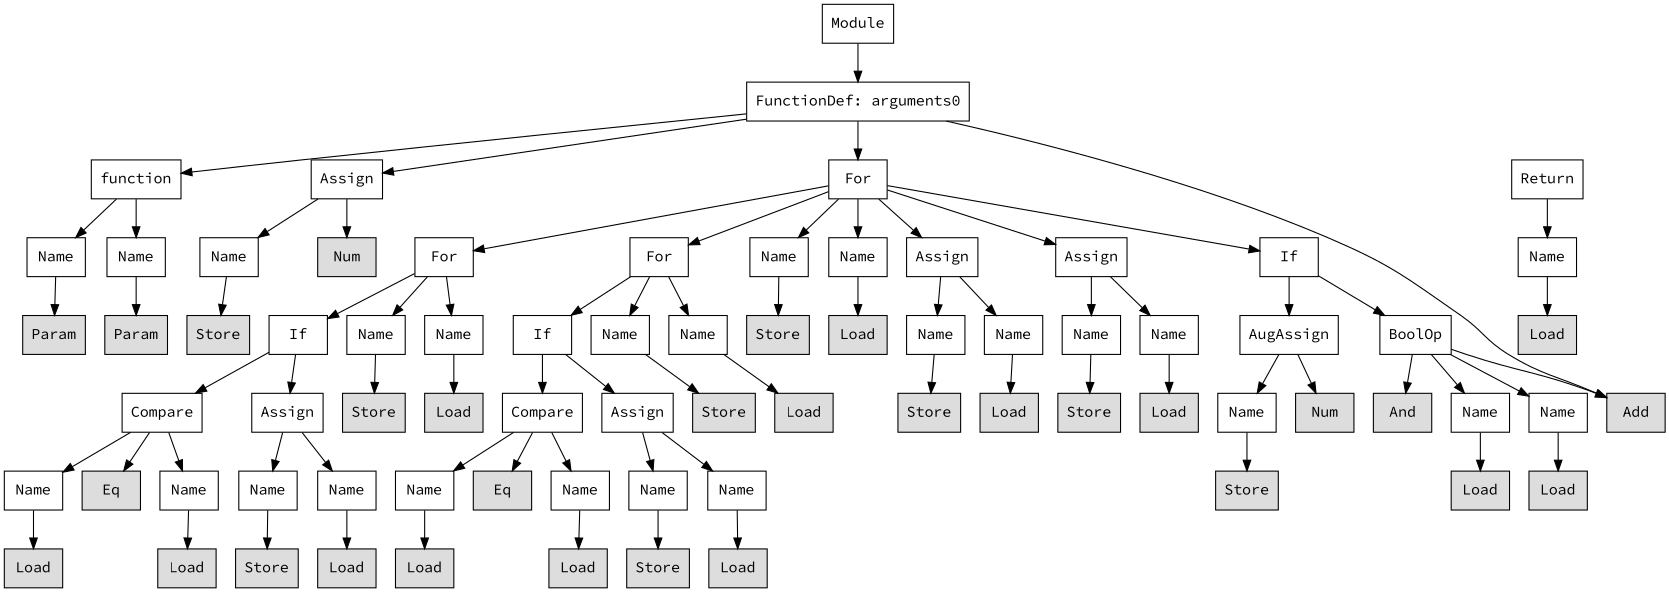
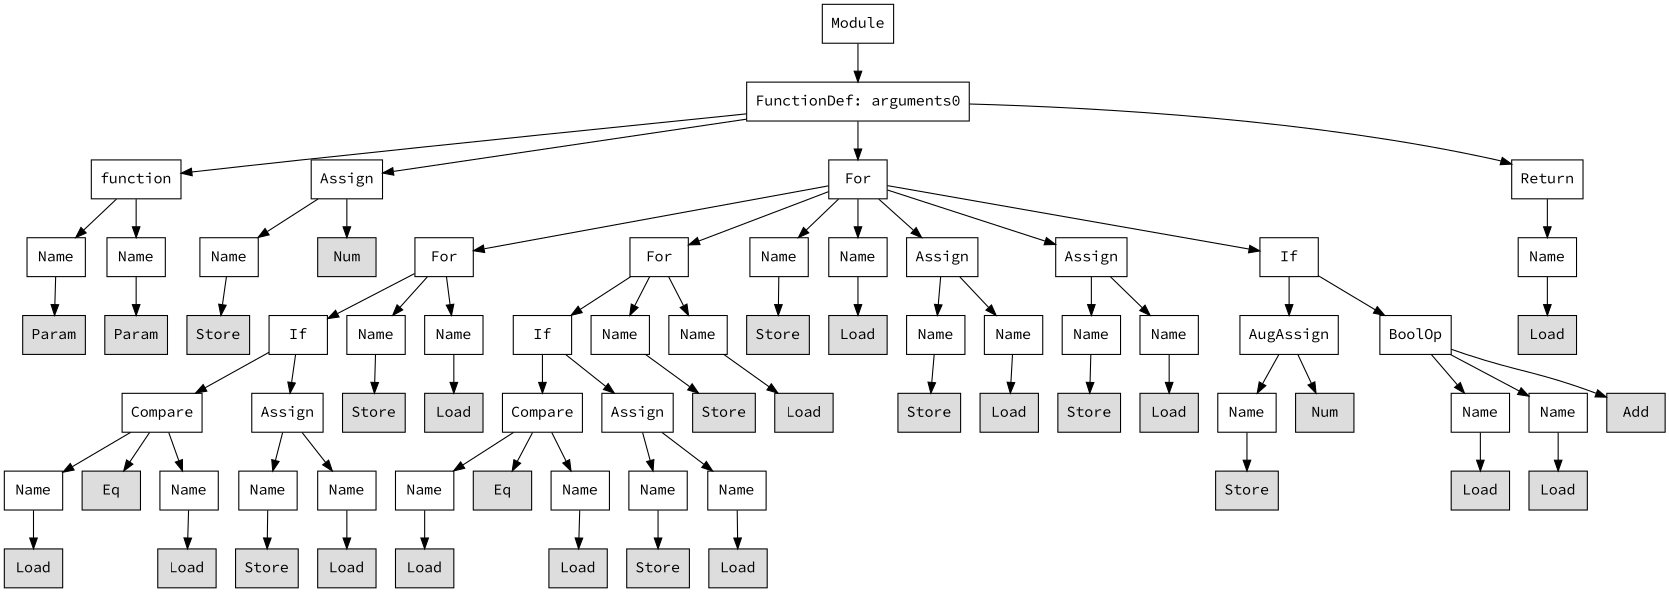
edge "FunctionDef: arguments0" -> "Add": now "FunctionDef: arguments0" -> "Return"
node "And": removed
